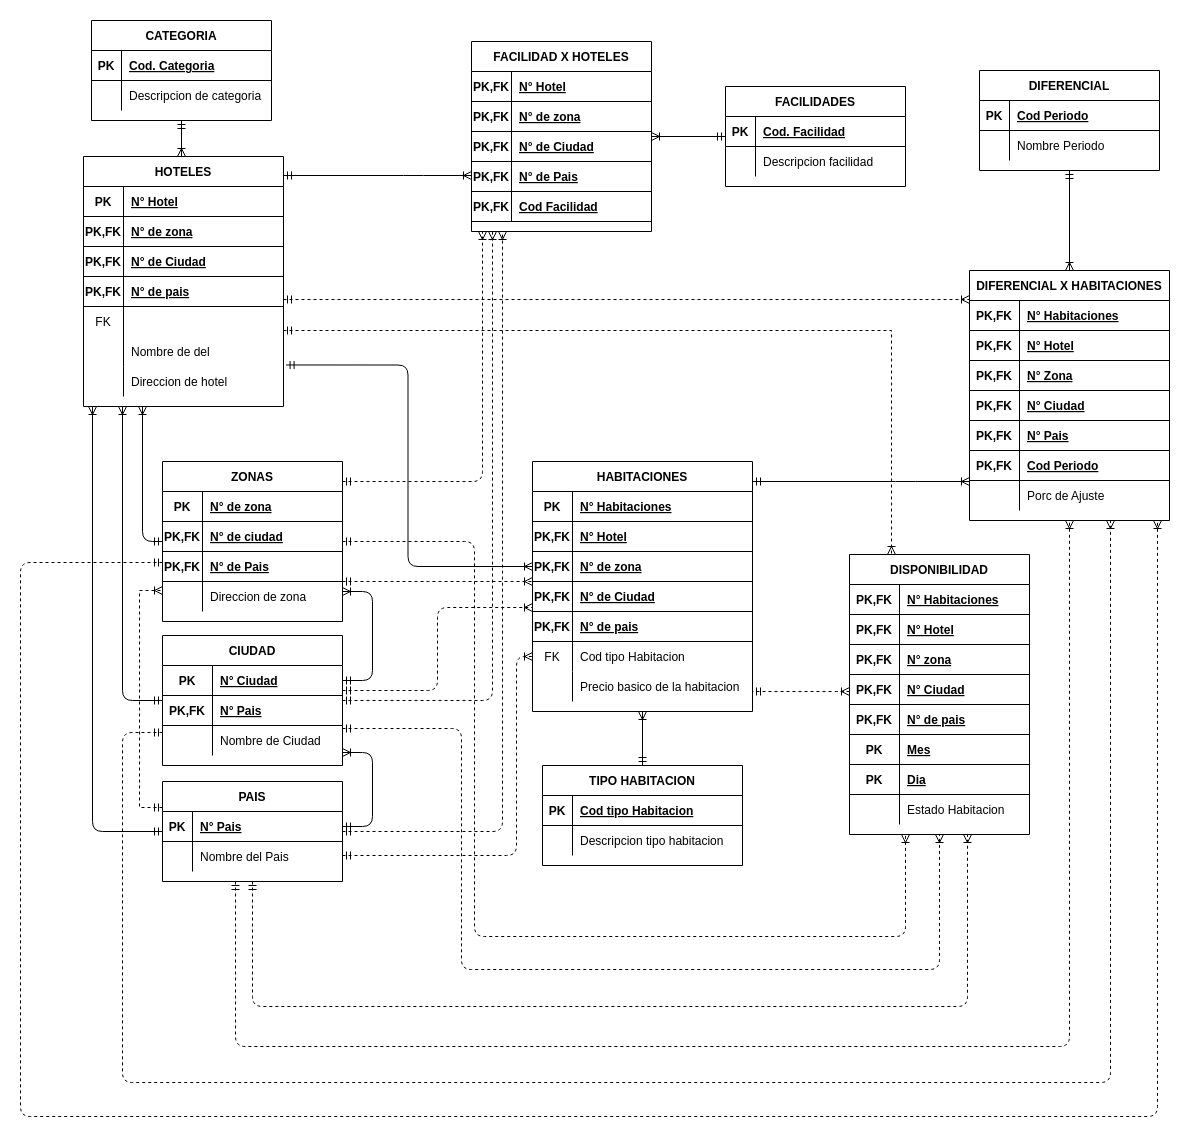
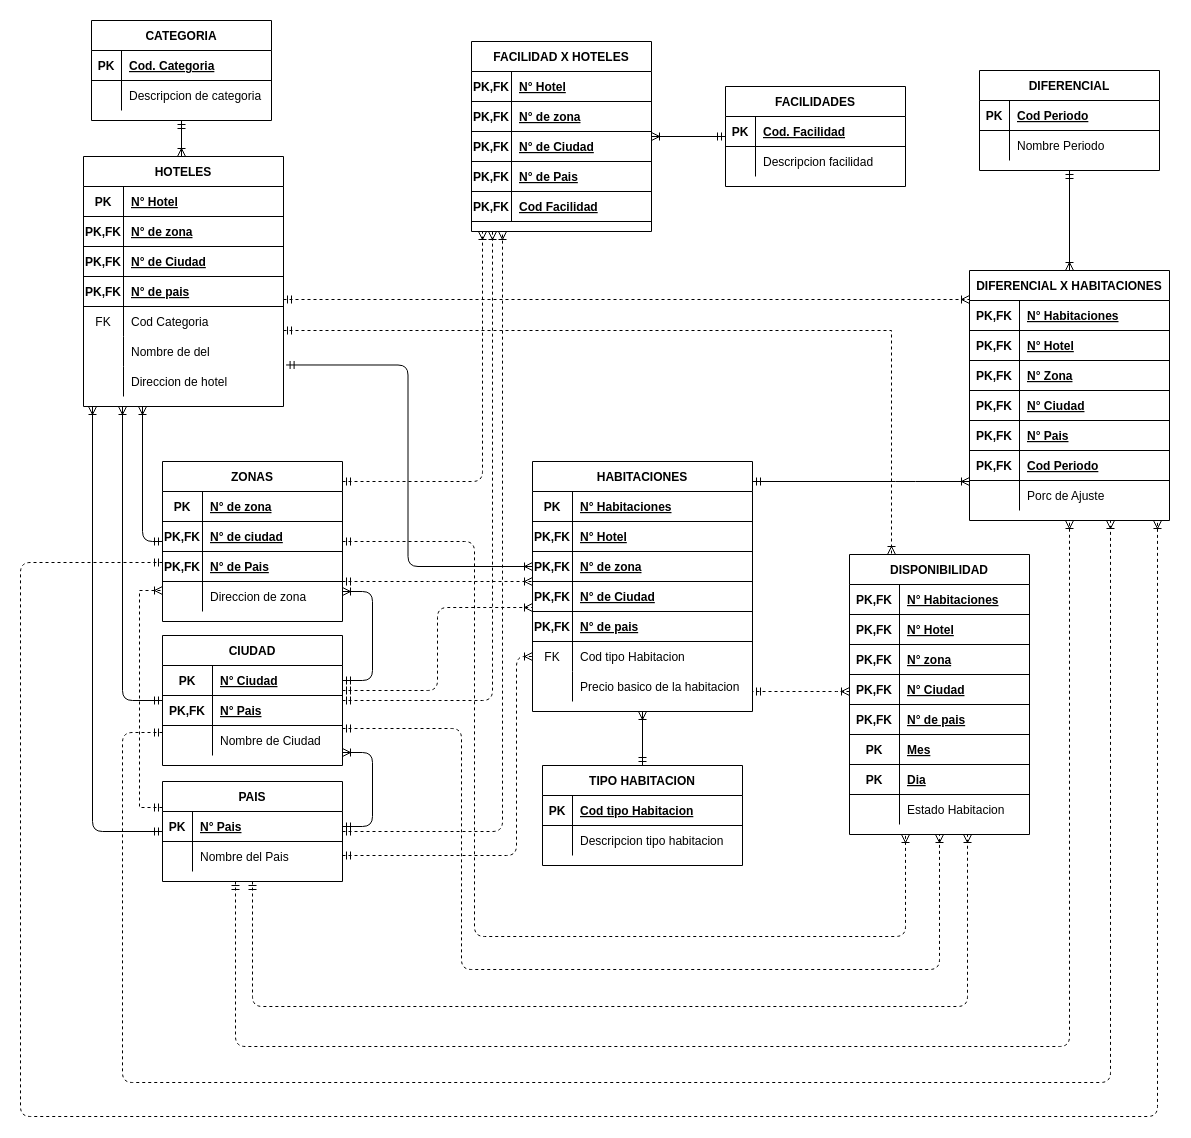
edge "FACILIDAD X HOTELES" -- "HOTELES": removed
node "Cod Categoria": added
